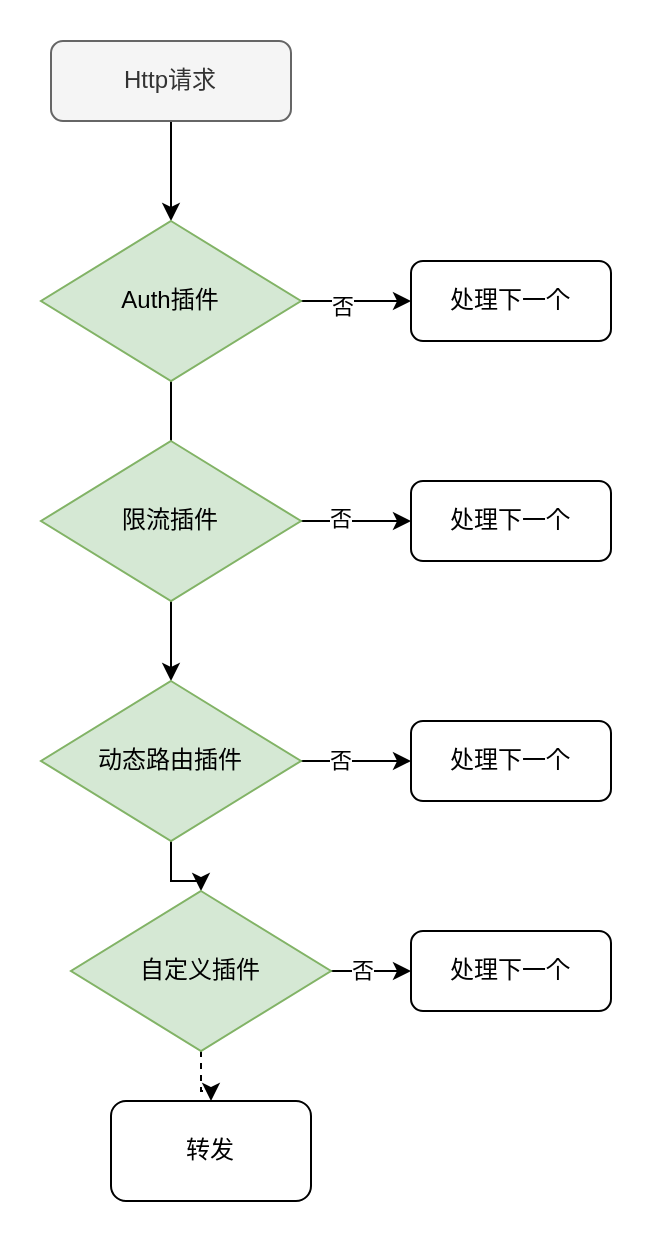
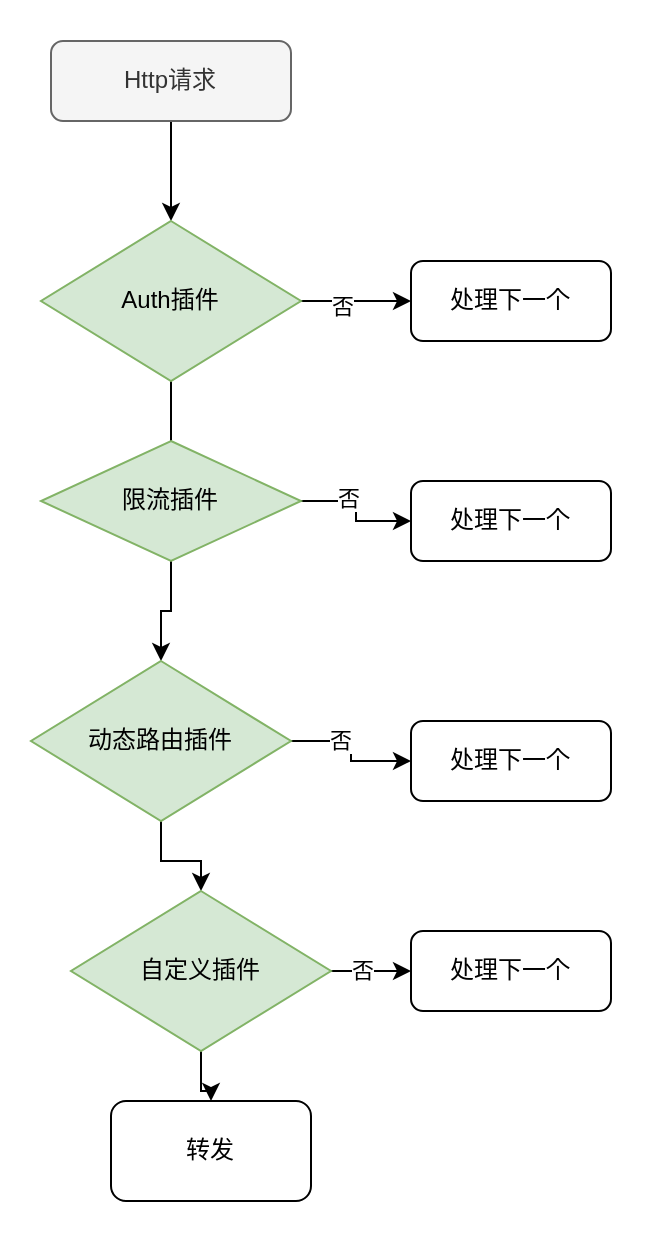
node "限流插件": size 260x160 -> 260x120
node "动态路由插件": moved (171, 761) -> (161, 741)
edge "自定义插件" -> "转发": style dashed -> solid
